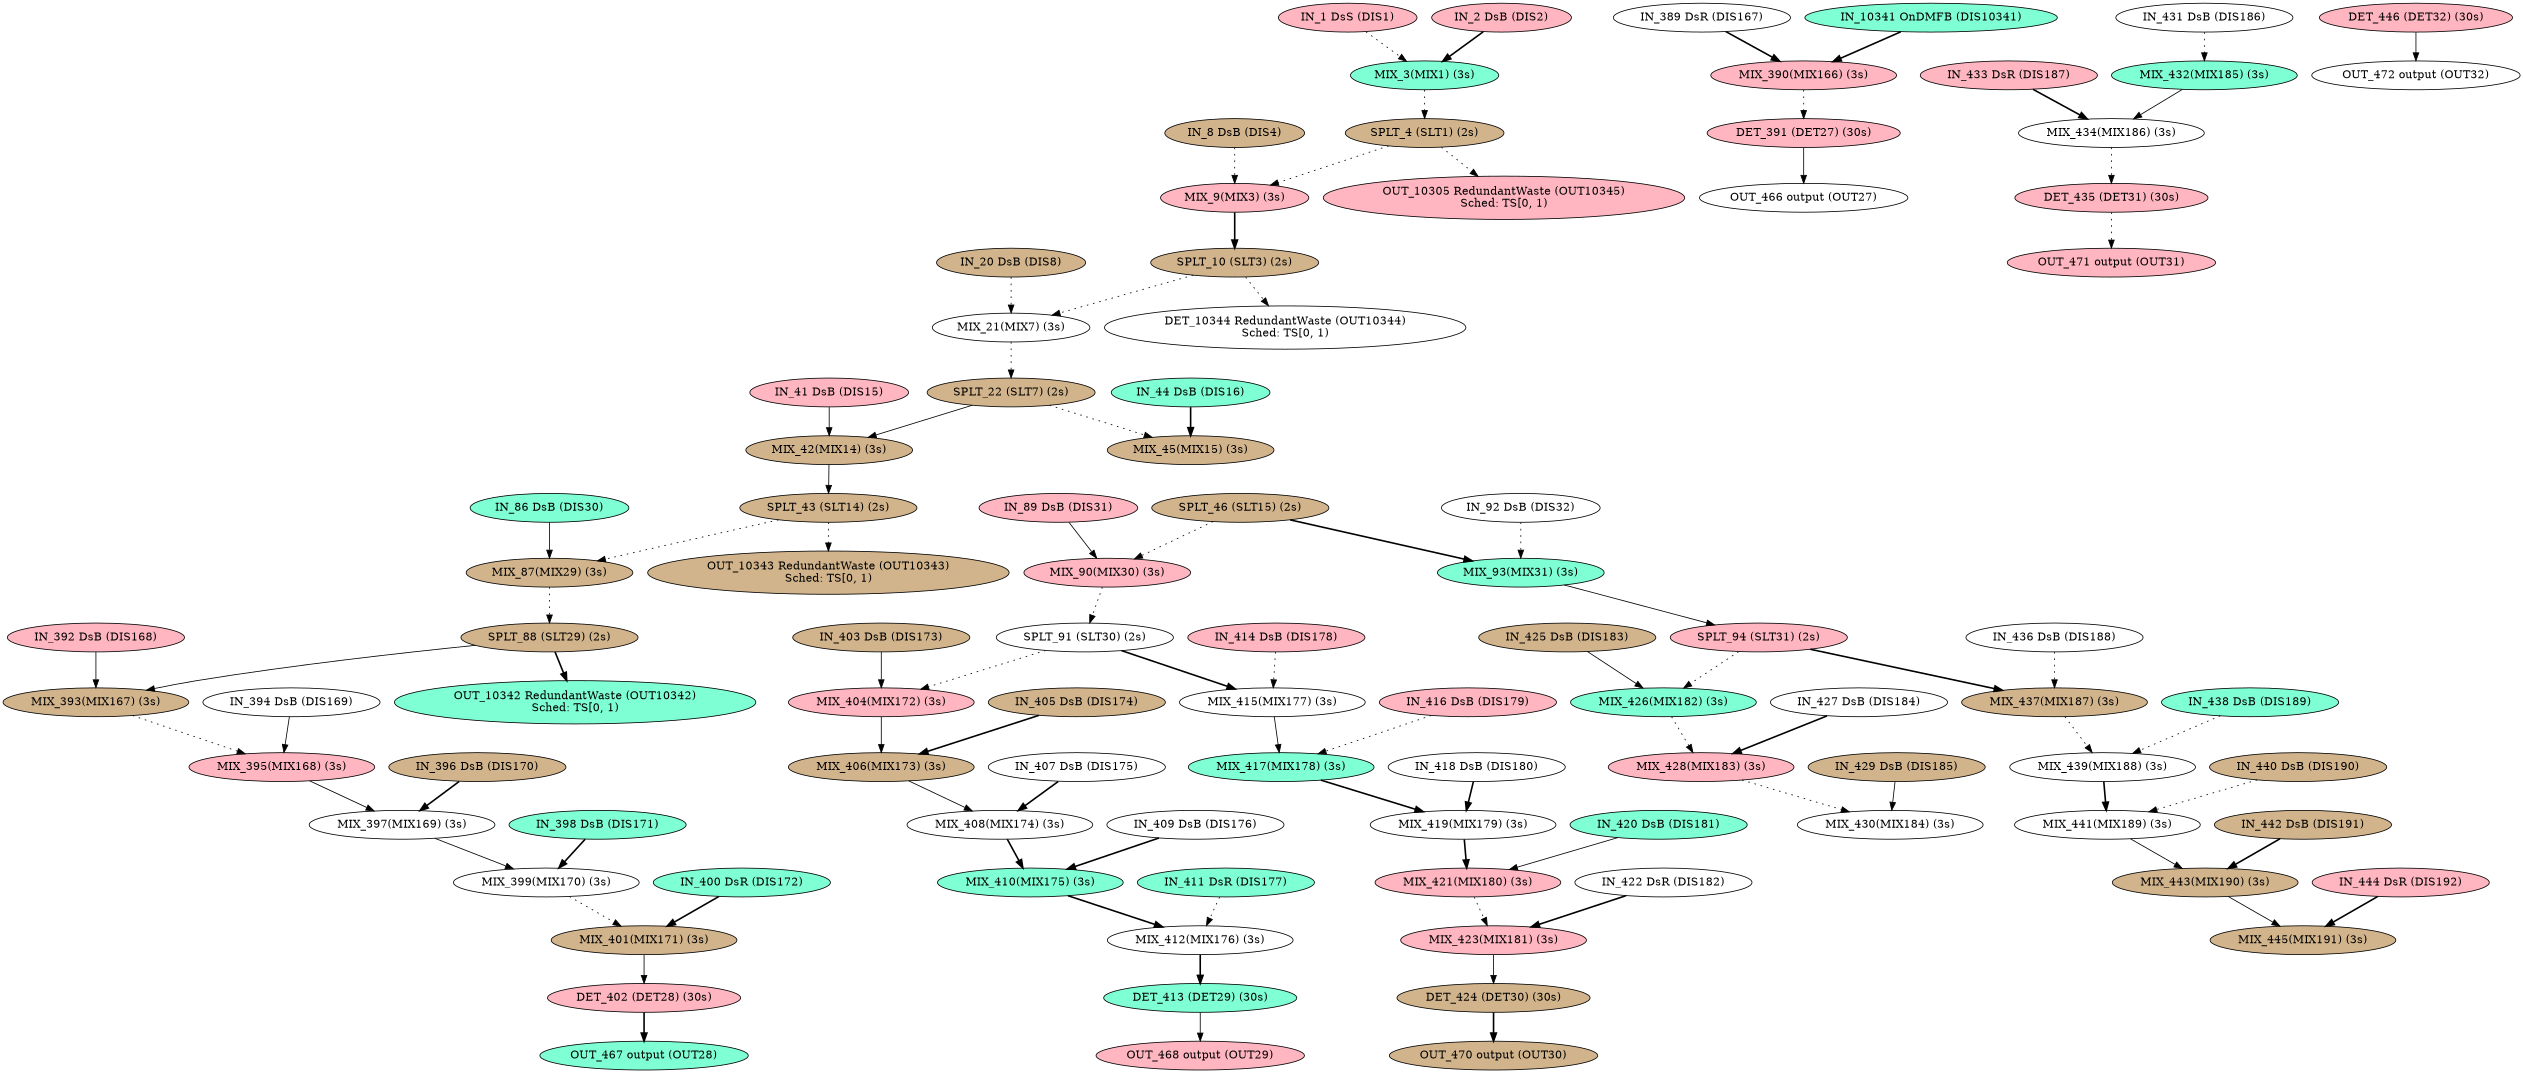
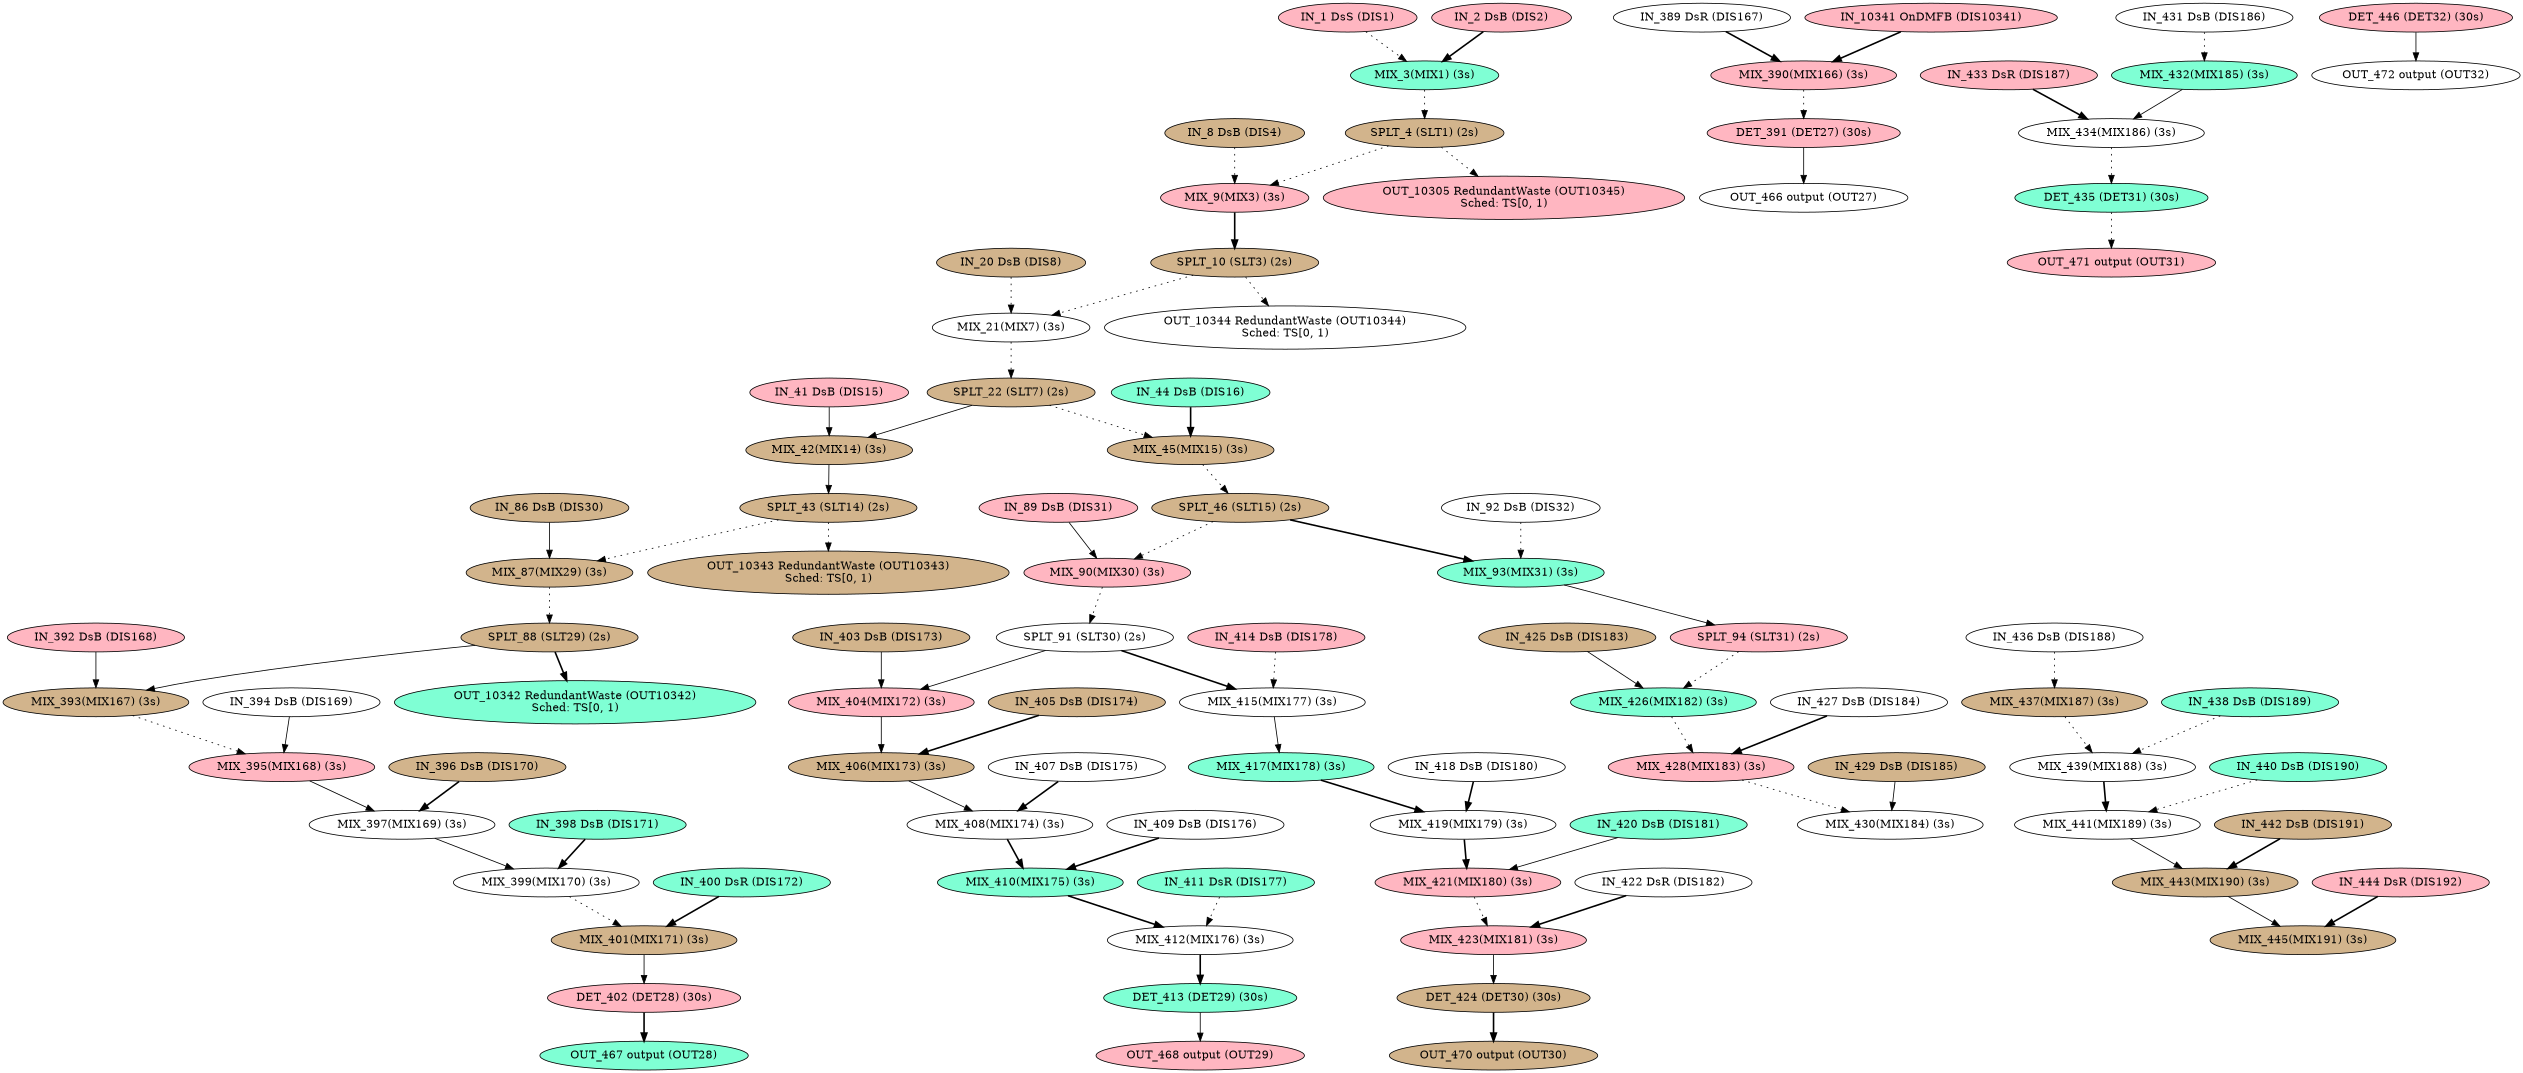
node "IN_10341 OnDMFB (DIS10341)": fillcolor aquamarine -> lightpink
node "DET_435 (DET31) (30s)": fillcolor lightpink -> aquamarine
node "DET_10344 RedundantWaste (OUT10344) Sched: TS[0, 1)": label "DET_10344 RedundantWaste (OUT10344) Sched: TS[0, 1)" -> "OUT_10344 RedundantWaste (OUT10344) Sched: TS[0, 1)"
edge "MIX_45(MIX15) (3s)" -> "SPLT_46 (SLT15) (2s)": added
node "IN_86 DsB (DIS30)": fillcolor aquamarine -> tan
edge "SPLT_91 (SLT30) (2s)" -> "MIX_404(MIX172) (3s)": style dotted -> solid
edge "SPLT_94 (SLT31) (2s)" -> "MIX_437(MIX187) (3s)": removed
node "IN_416 DsB (DIS179)": removed
node "IN_440 DsB (DIS190)": fillcolor tan -> aquamarine
